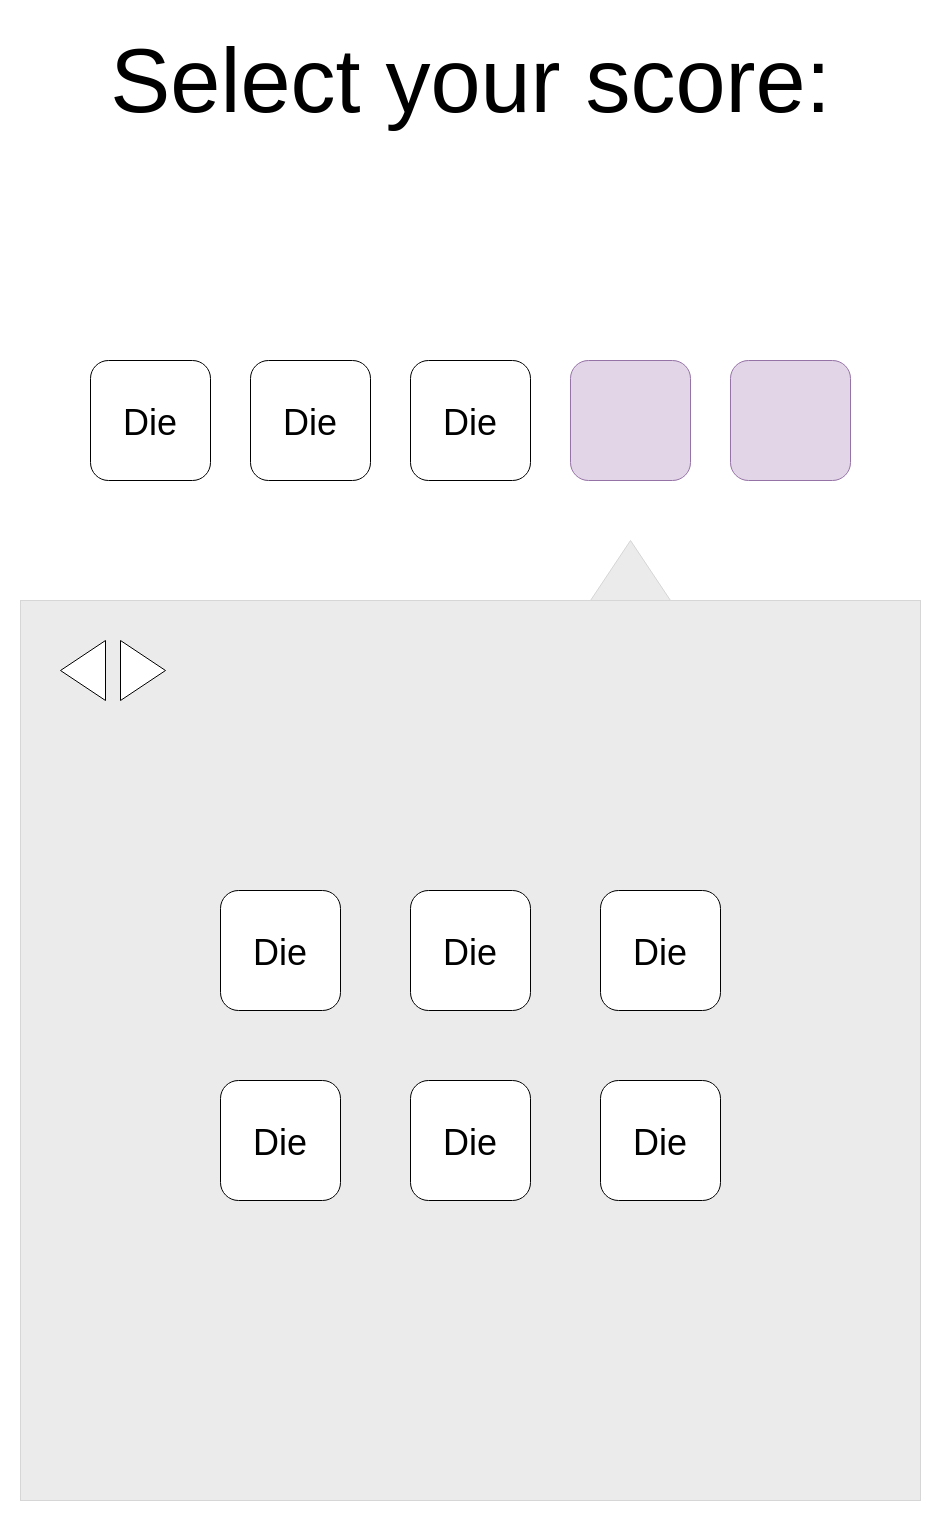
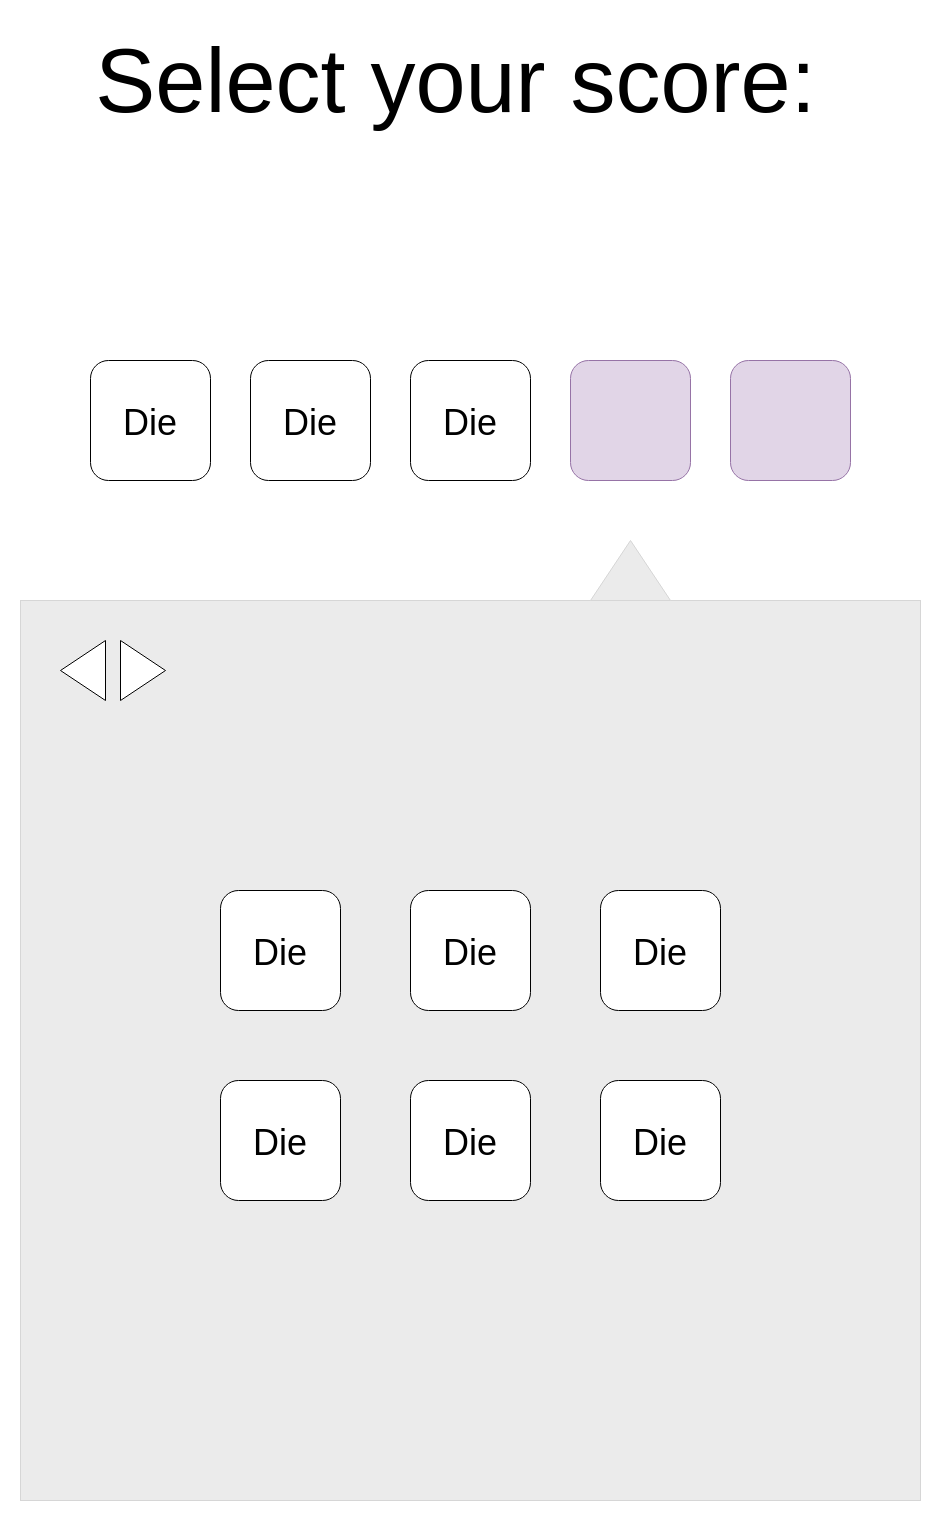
node "Select your score:": moved (471, 81) -> (456, 81)
